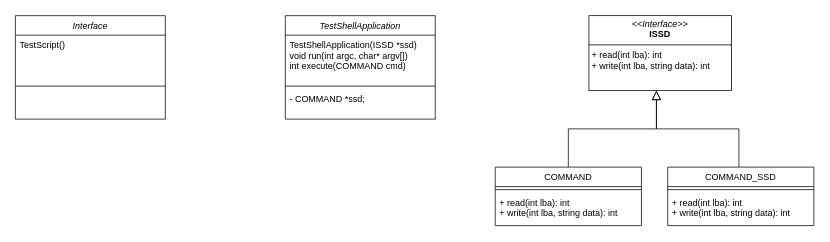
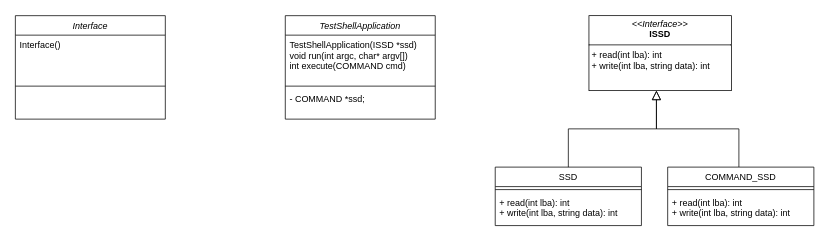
node "TestScript()": label "TestScript()" -> "Interface()"
node "COMMAND": label "COMMAND" -> "SSD"
